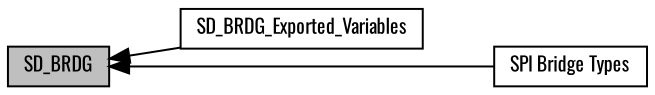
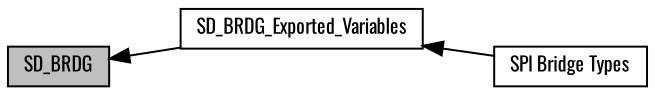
edge "SPI Bridge Types" -> "SD_BRDG": now "SPI Bridge Types" -> "SD_BRDG_Exported_Variables"
